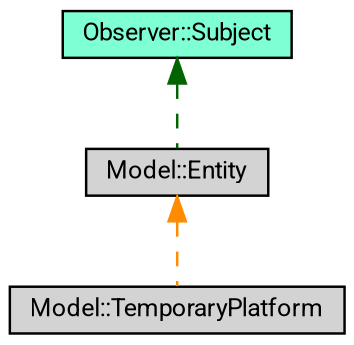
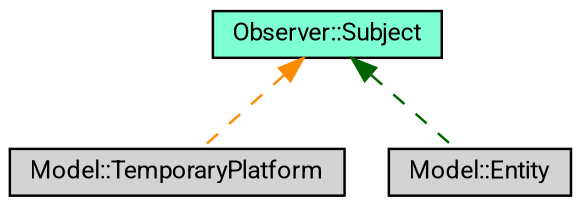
edge "Model::TemporaryPlatform" -> "Model::Entity": now "Model::TemporaryPlatform" -> "Observer::Subject"
